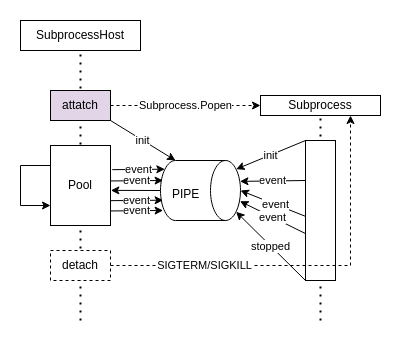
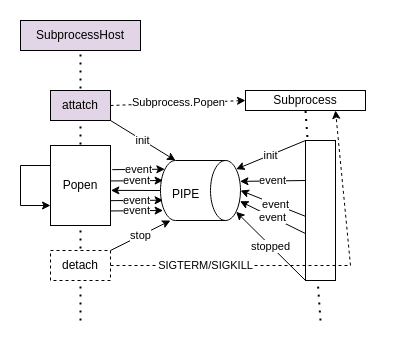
node "SubprocessHost": fillcolor #ffffff -> #e1d5e7
node "Subprocess": moved (321, 106) -> (306, 101)
node "Pool": label "Pool" -> "Popen"
edge "detach" -> "PIPE": added, label "stop"
